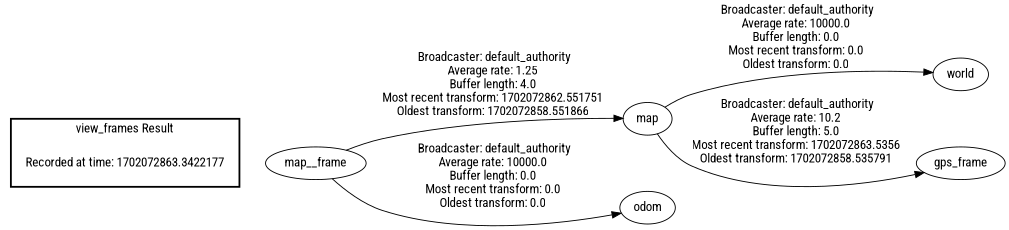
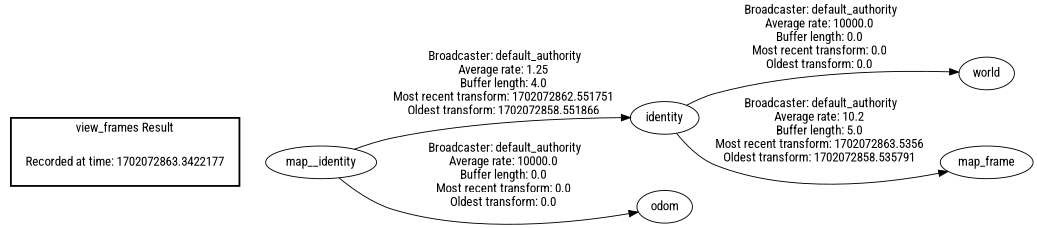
node "map": label "map" -> "identity"
node "map__frame": label "map__frame" -> "map__identity"
node "gps_frame": label "gps_frame" -> "map_frame"
